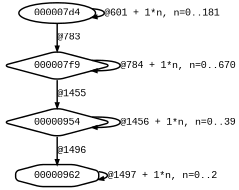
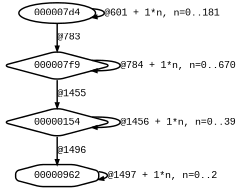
node "00000954": label "00000954" -> "00000154"
